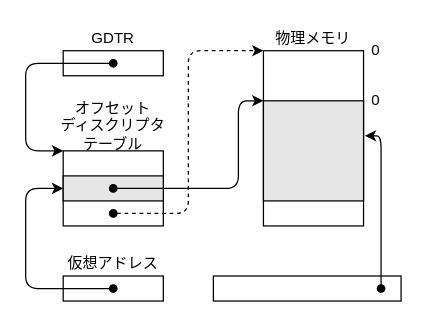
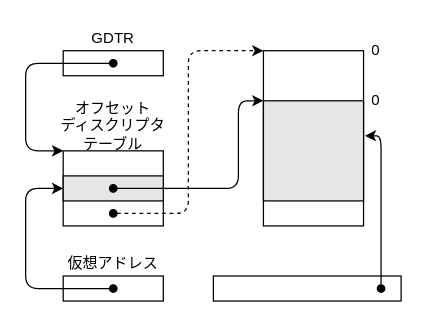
node "物理メモリ": removed
